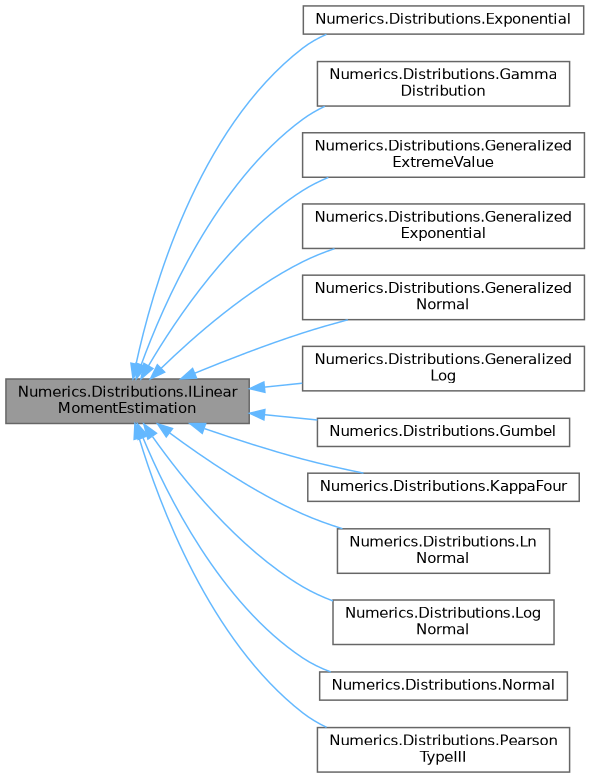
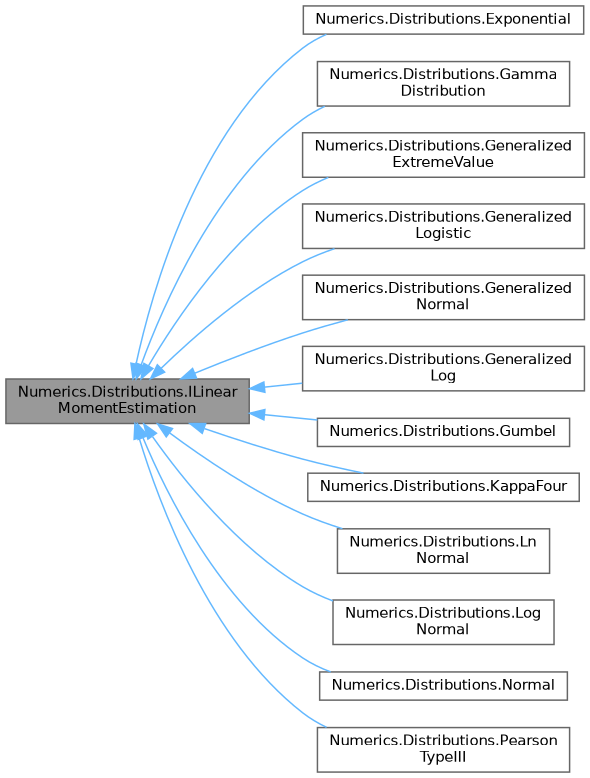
node "Numerics.Distributions.Generalized Exponential": label "Numerics.Distributions.Generalized Exponential" -> "Numerics.Distributions.Generalized Logistic"
